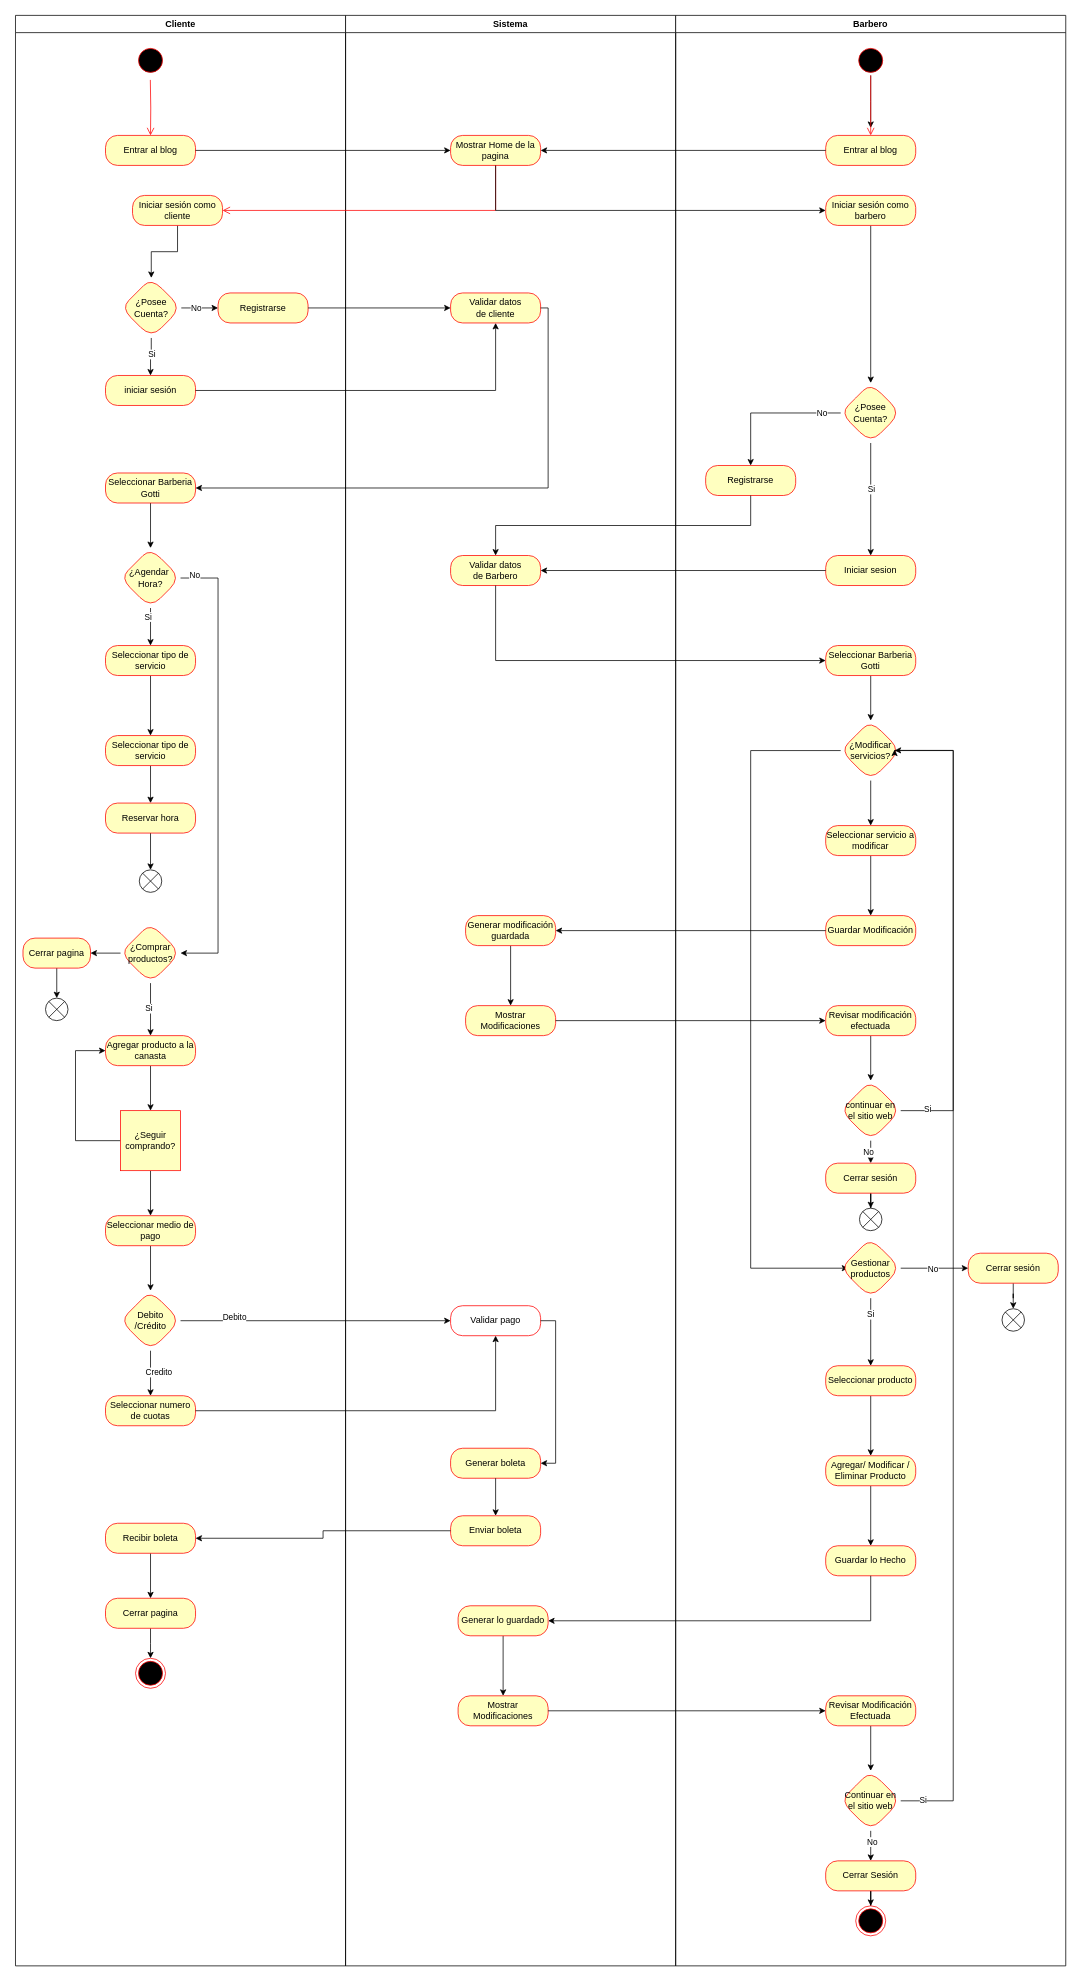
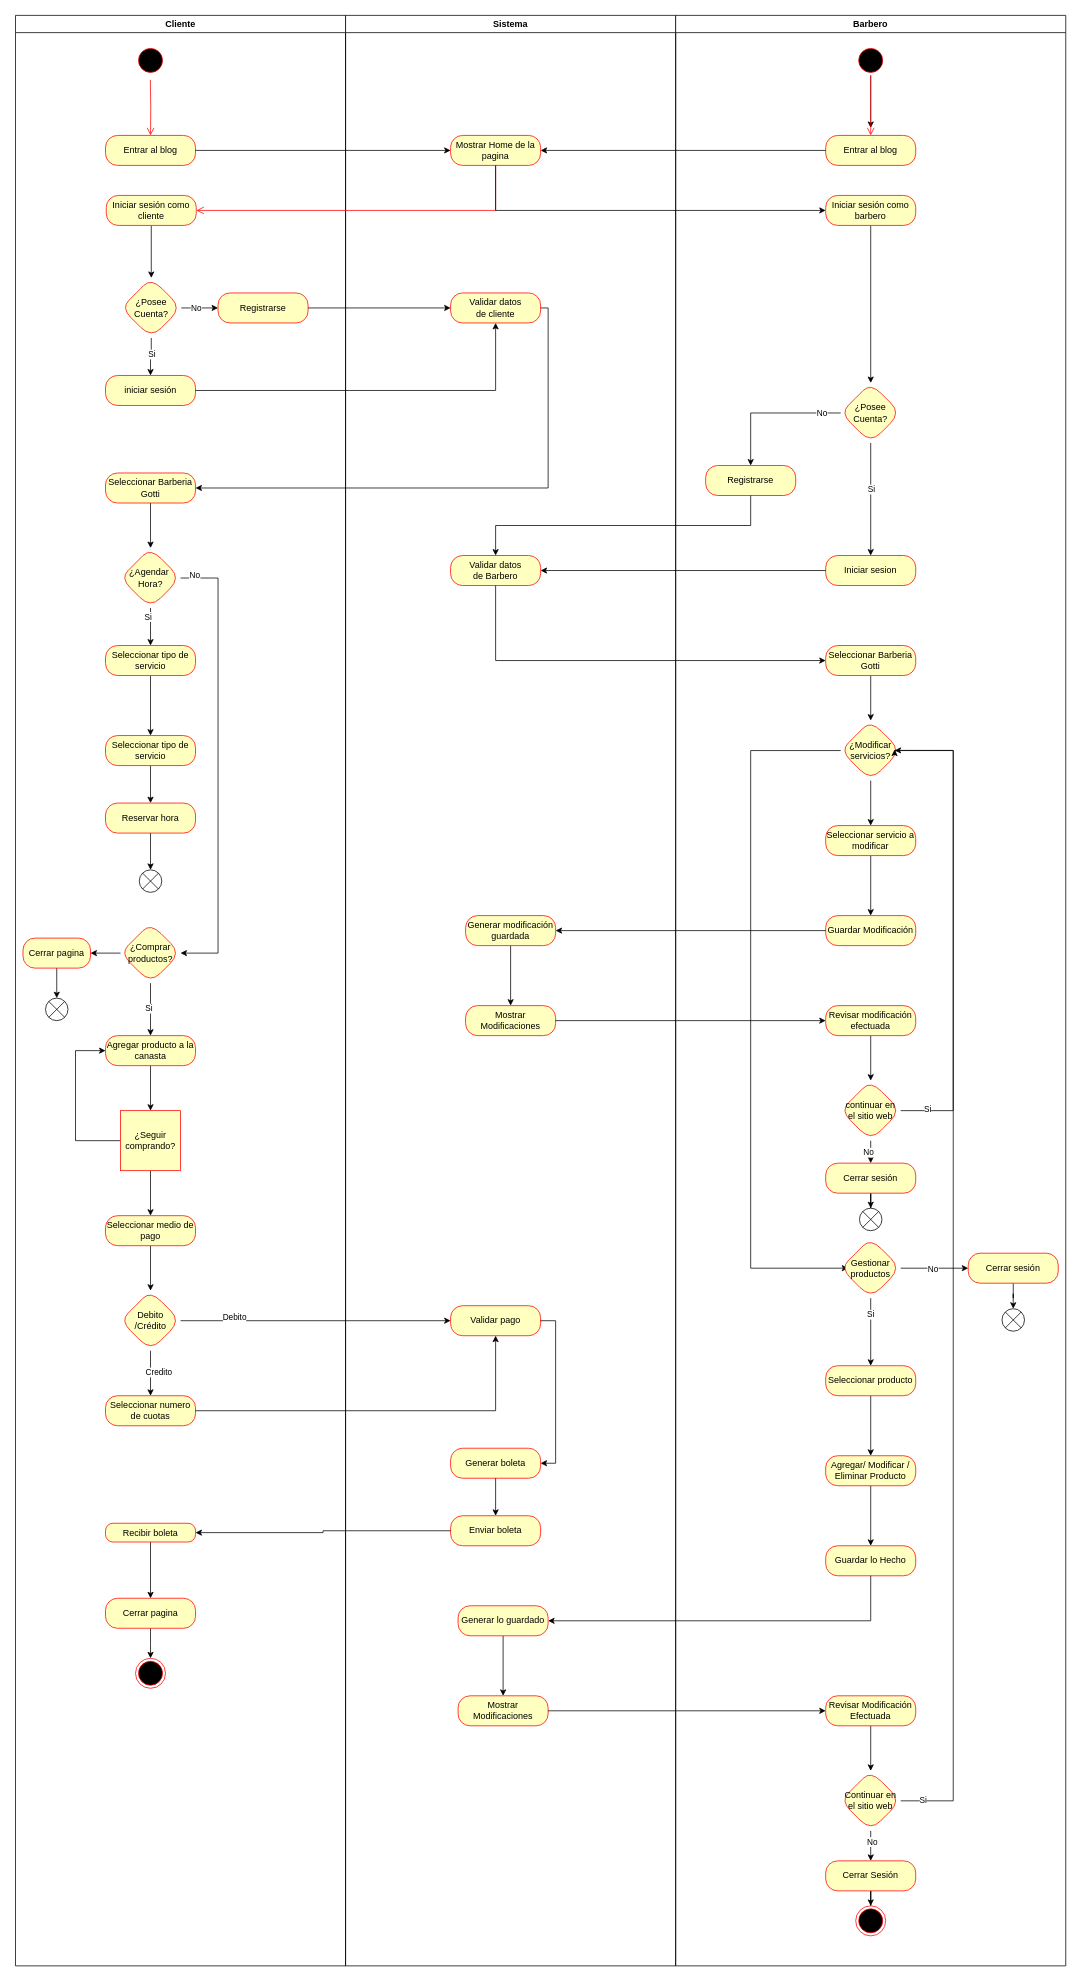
node "Iniciar sesión como cliente": moved (177, 210) -> (151, 210)
node "Validar pago": fillcolor #ffffff -> #ffffc0
node "Recibir boleta": size 90x30 -> 90x19
